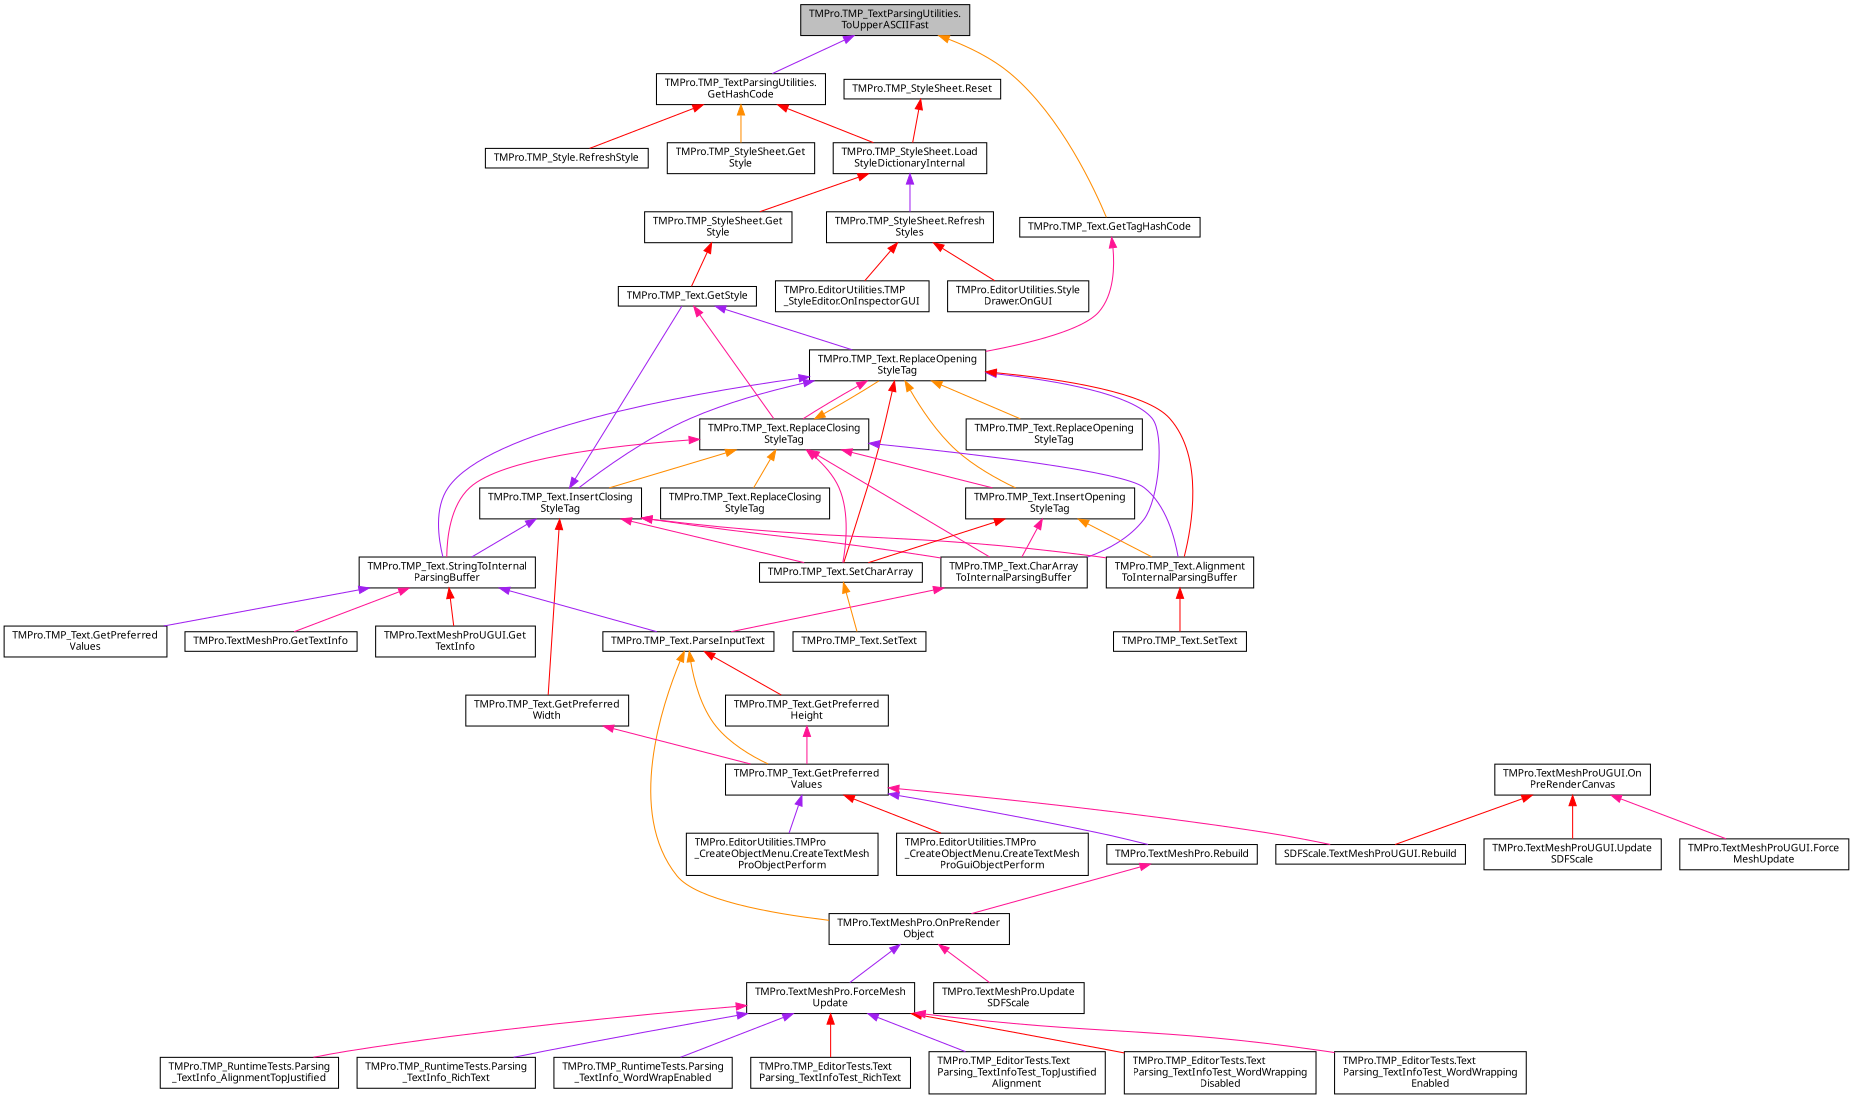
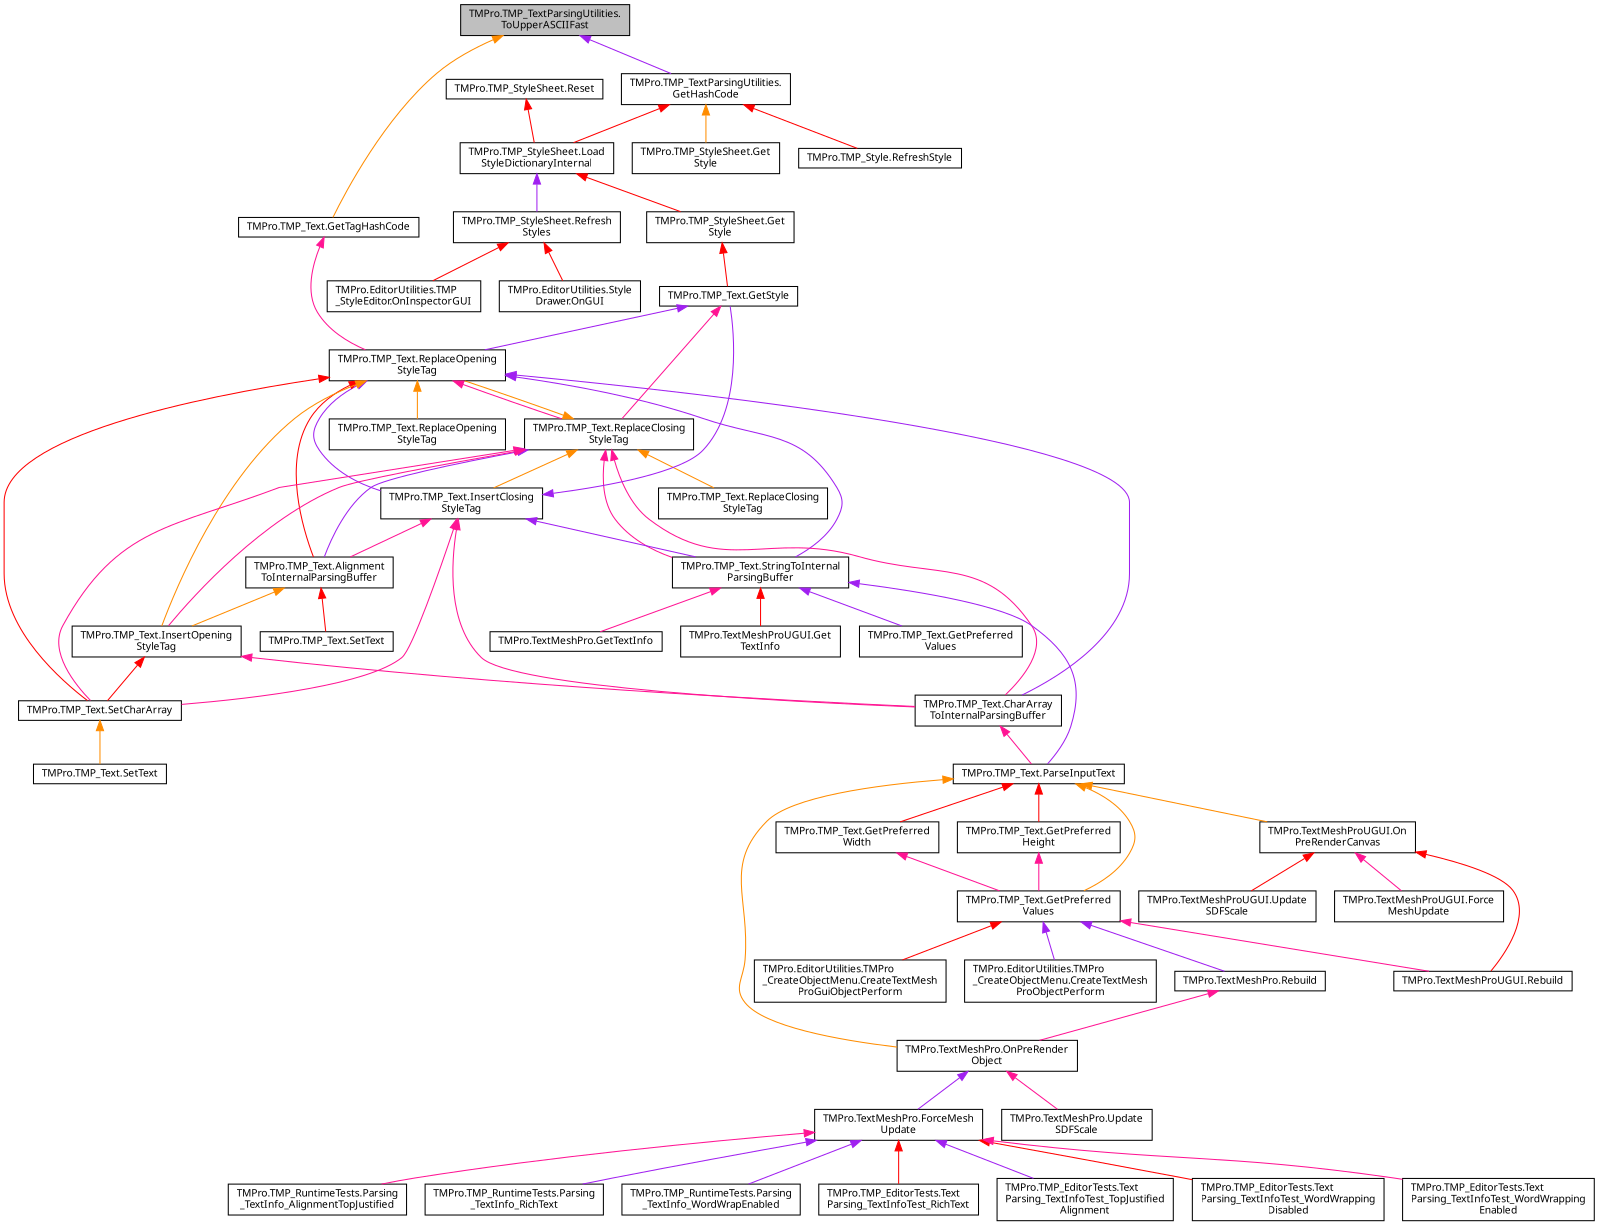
edge "TMPro.TMP_Text.Alignment ToInternalParsingBuffer" -> "TMPro.TMP_Text.InsertOpening StyleTag": reversed
edge "TMPro.TMP_Text.GetPreferred Width" -> "TMPro.TMP_Text.InsertClosing StyleTag": now "TMPro.TMP_Text.GetPreferred Width" -> "TMPro.TMP_Text.ParseInputText"
edge "TMPro.TextMeshProUGUI.On PreRenderCanvas" -> "TMPro.TMP_Text.ParseInputText": added
node "SDFScale.TextMeshProUGUI.Rebuild": label "SDFScale.TextMeshProUGUI.Rebuild" -> "TMPro.TextMeshProUGUI.Rebuild"
